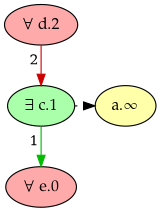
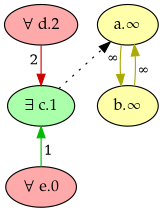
node "b.∞": added
edge "∃ c.1" -> "∀ e.0": reversed
